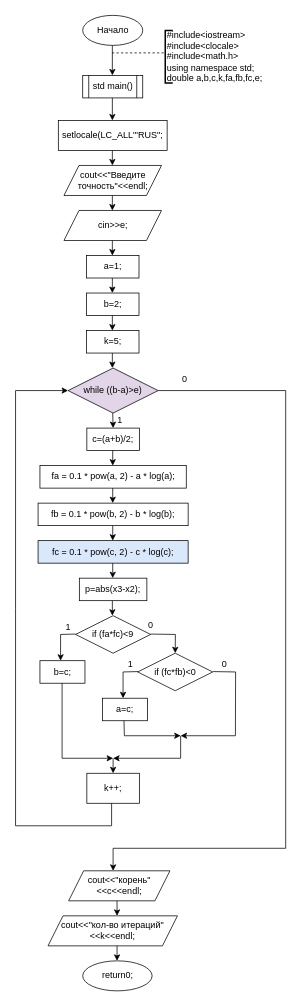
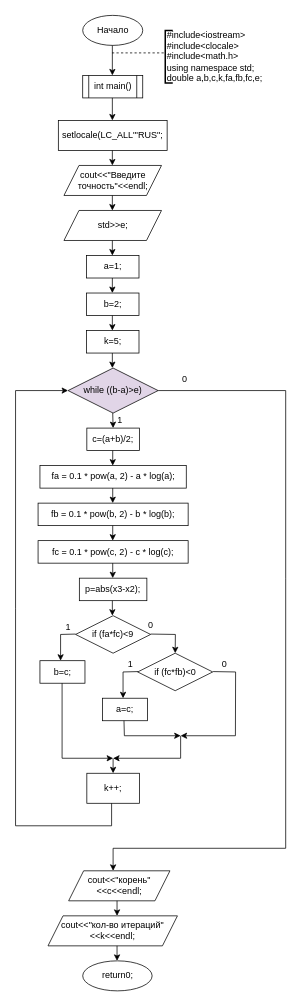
node "std main()": label "std main()" -> "int main()"
node "cin>>e;": label "cin>>e;" -> "std>>e;"
node "fc = 0.1 * pow(c, 2) - c * log(c);": fillcolor #dae8fc -> #ffffff
